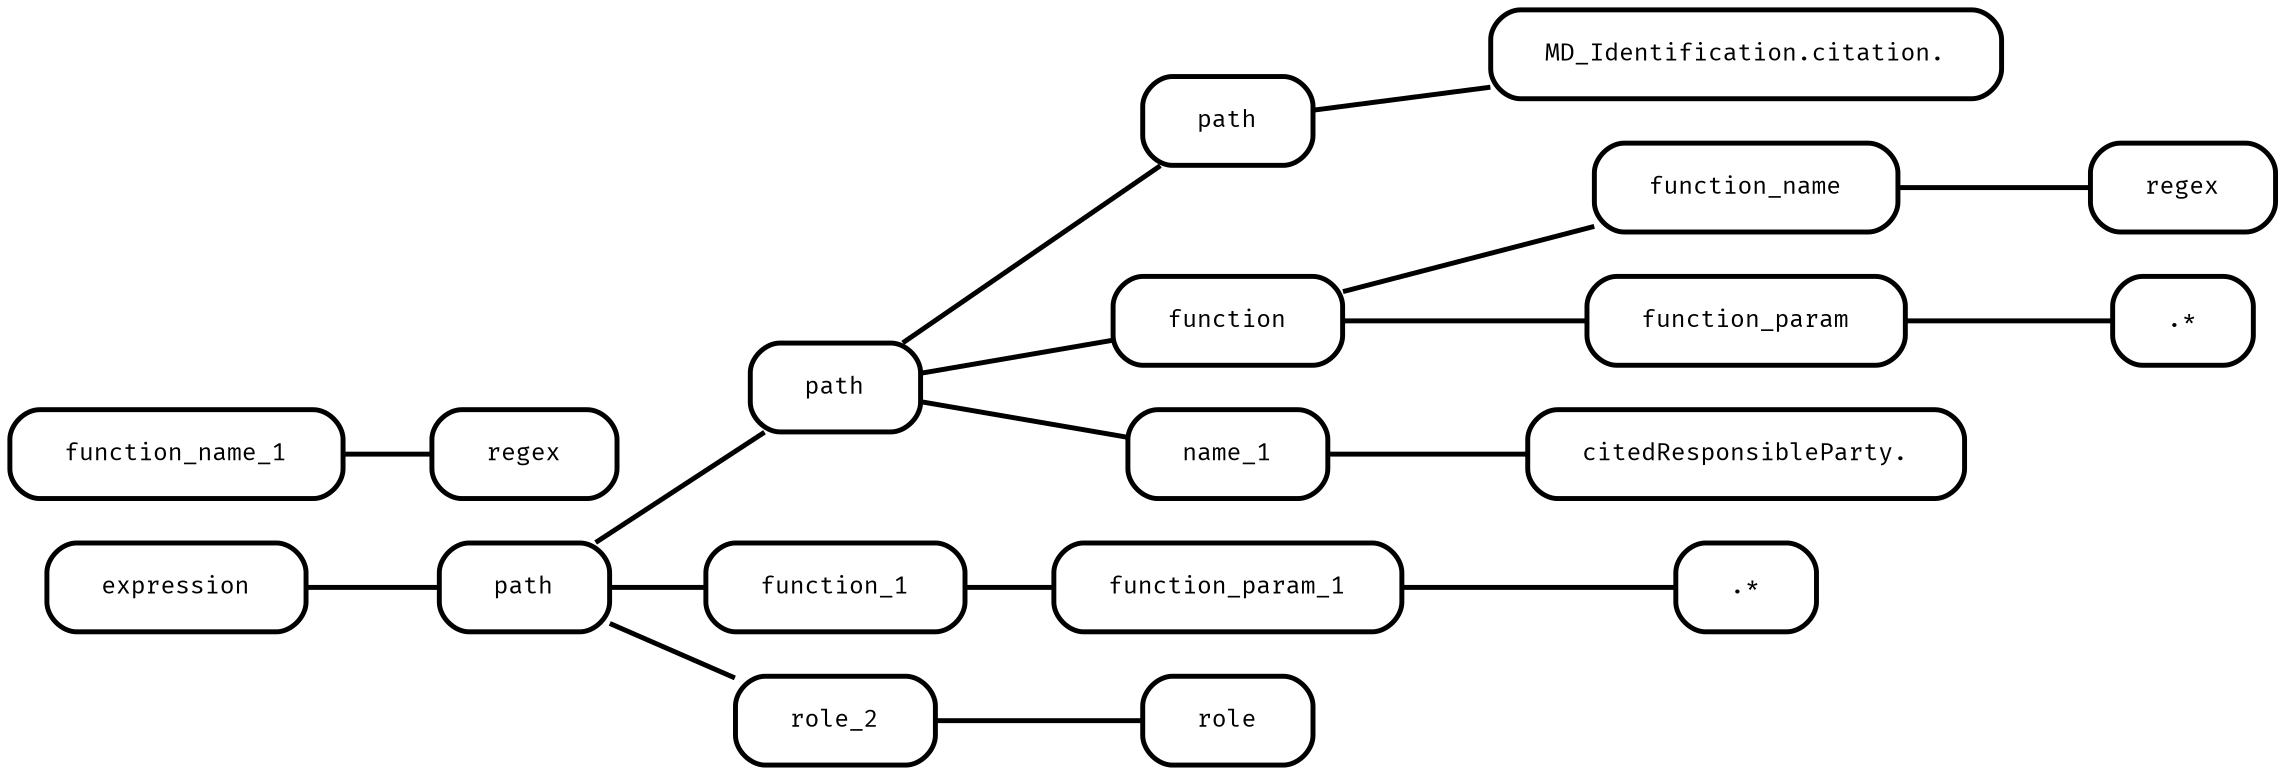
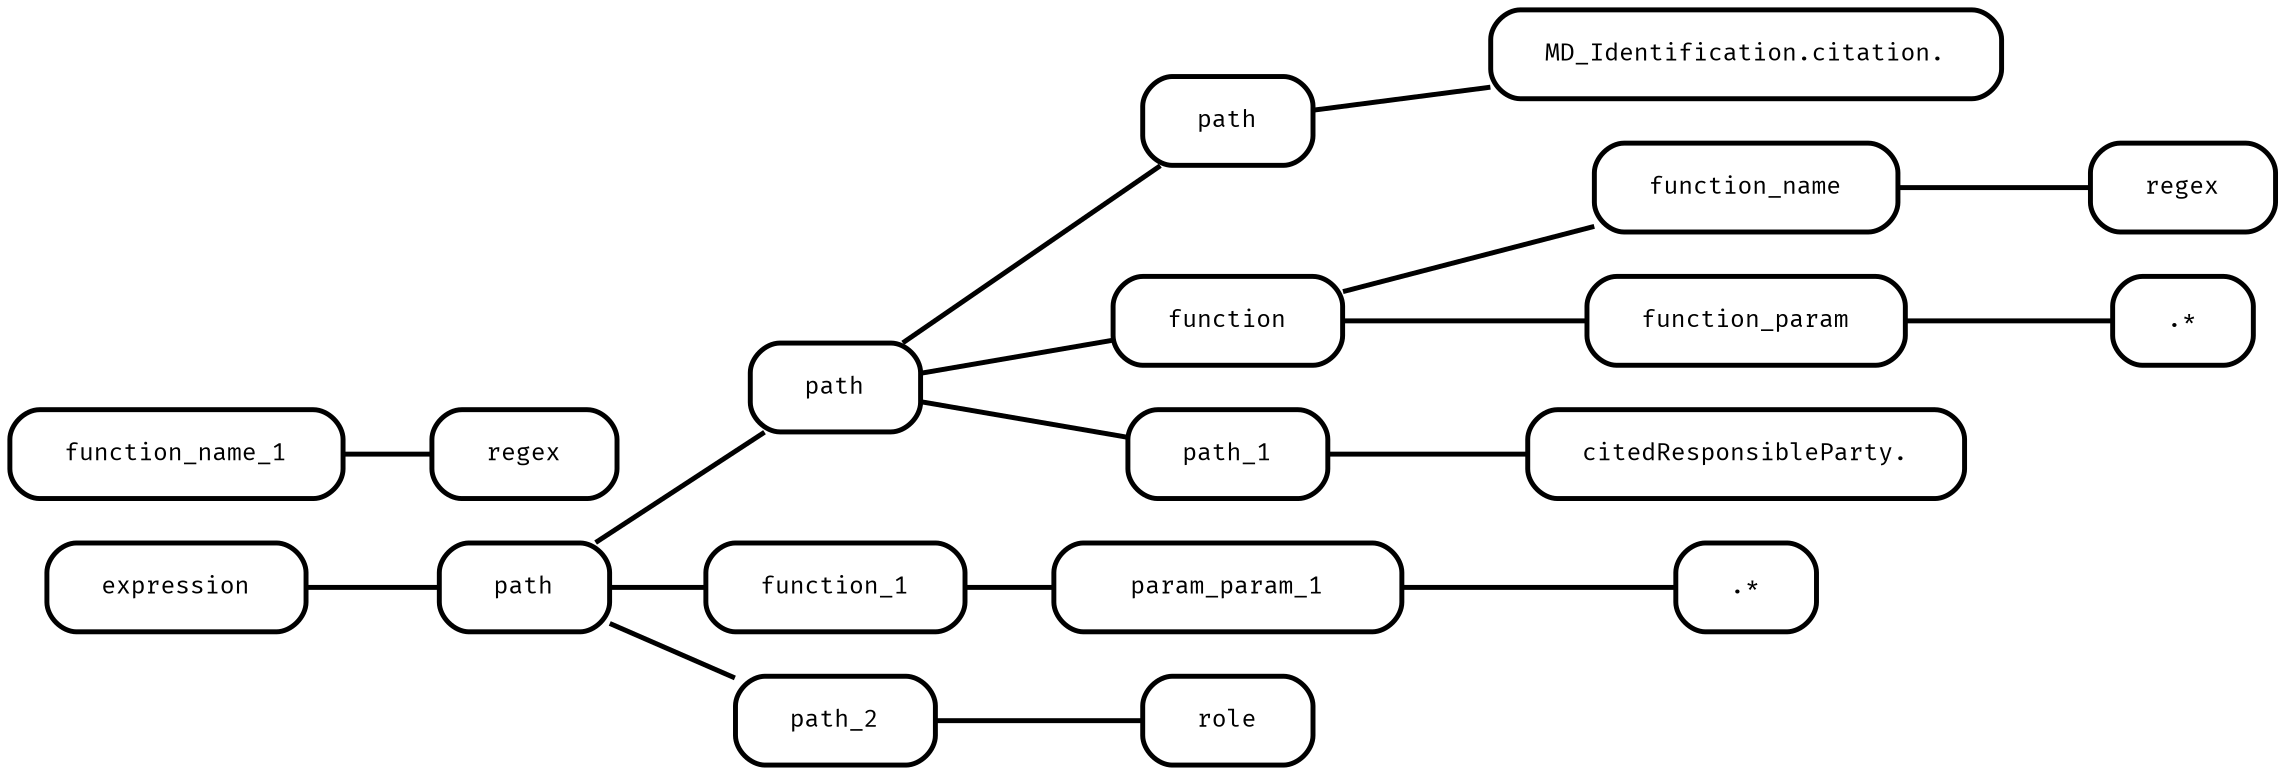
node "name_1": label "name_1" -> "path_1"
node "function_param_1": label "function_param_1" -> "param_param_1"
node "role_2": label "role_2" -> "path_2"
